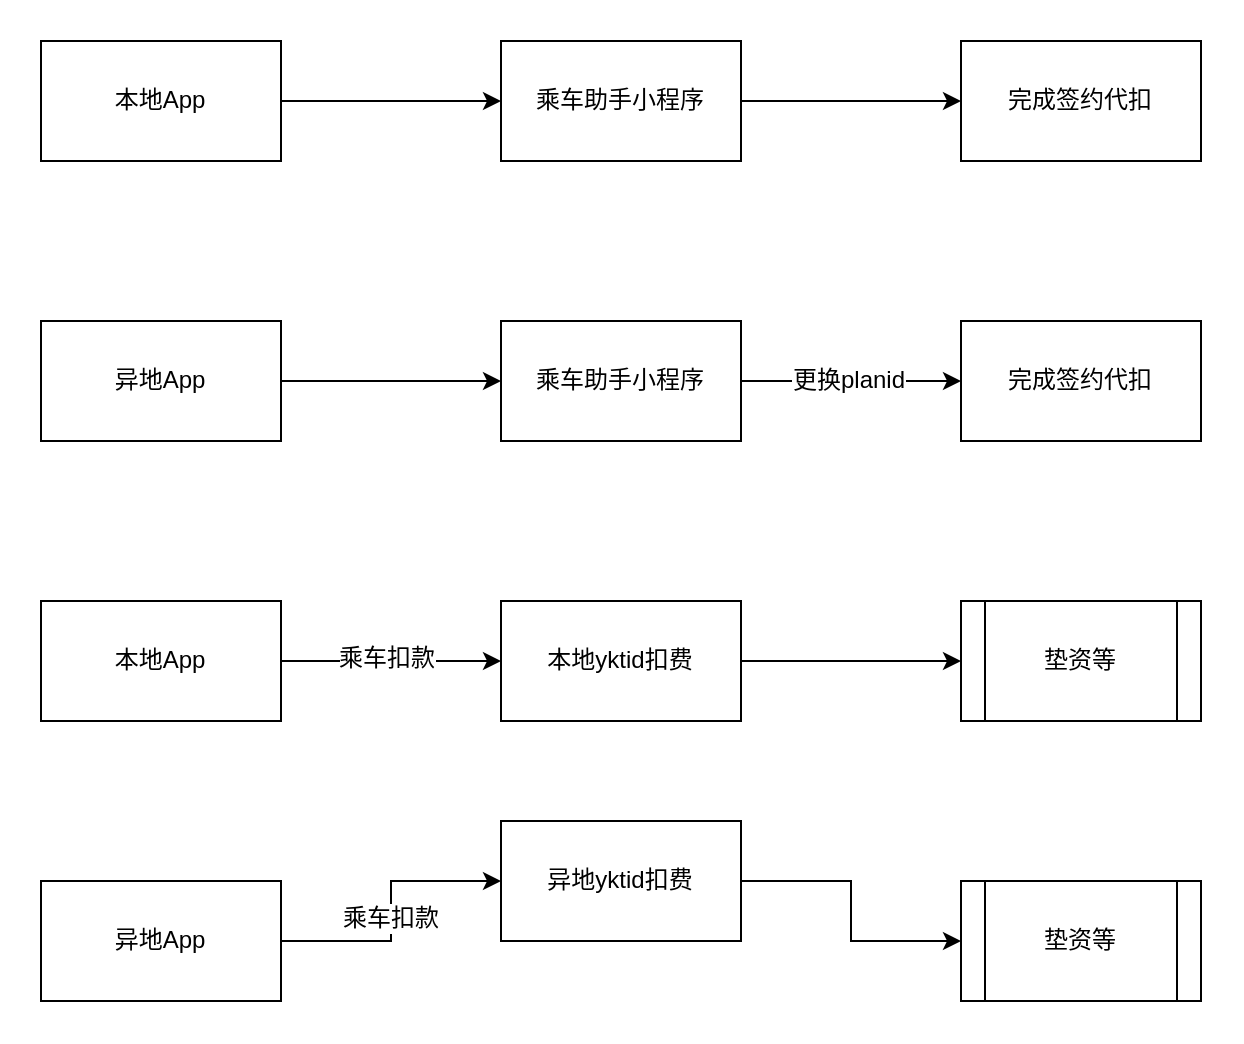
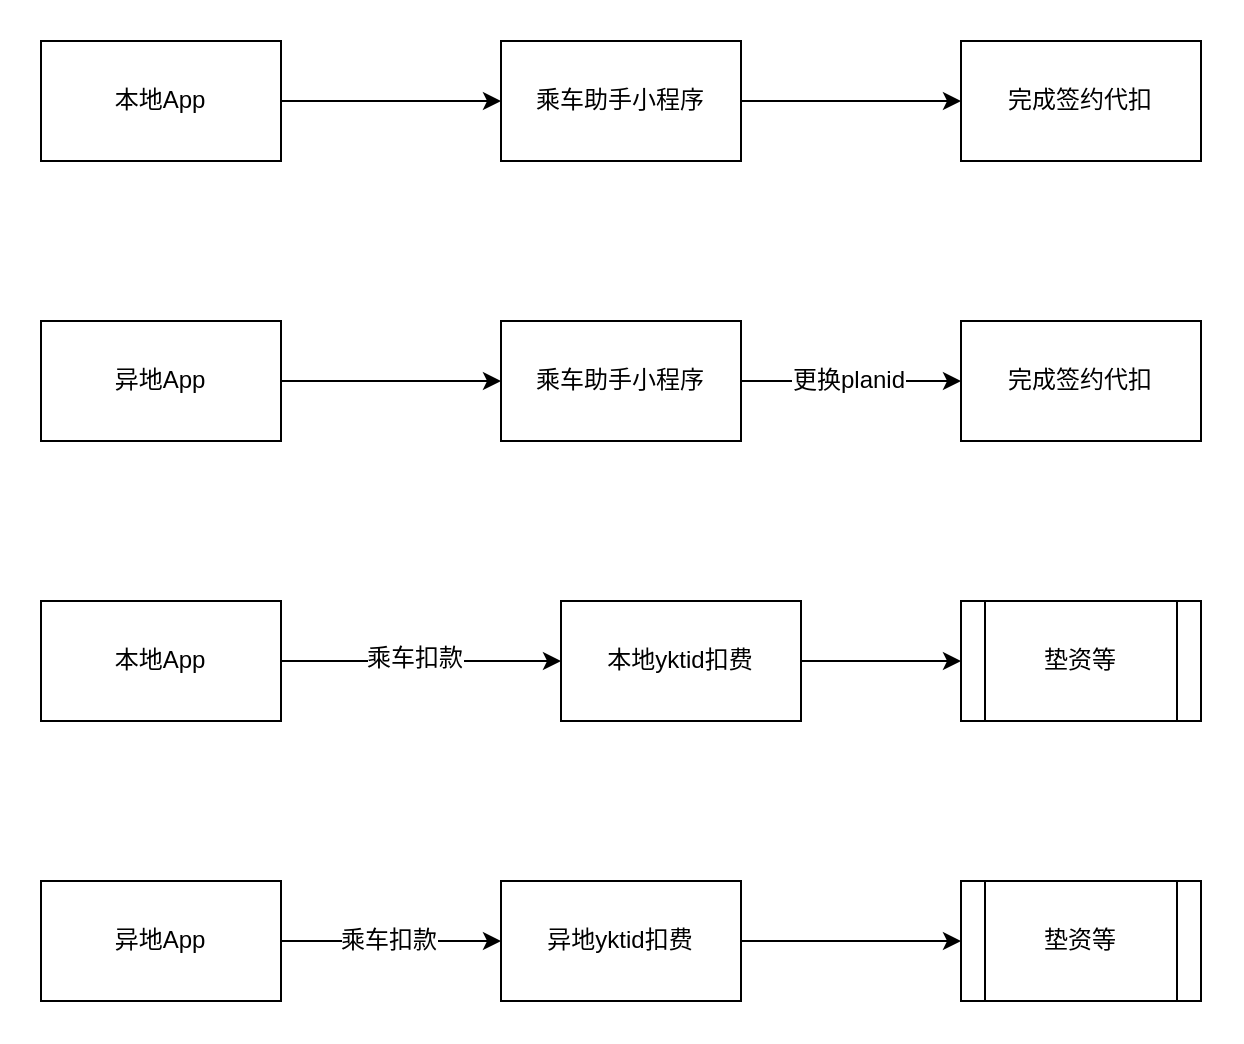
node "本地yktid扣费": moved (621, 661) -> (681, 661)
node "异地yktid扣费": moved (621, 881) -> (621, 941)
